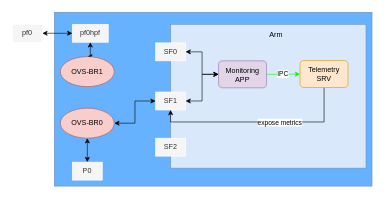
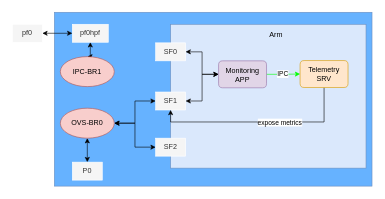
node "OVS-BR1": label "OVS-BR1" -> "IPC-BR1"
edge "OVS-BR0" -- "SF2": added
